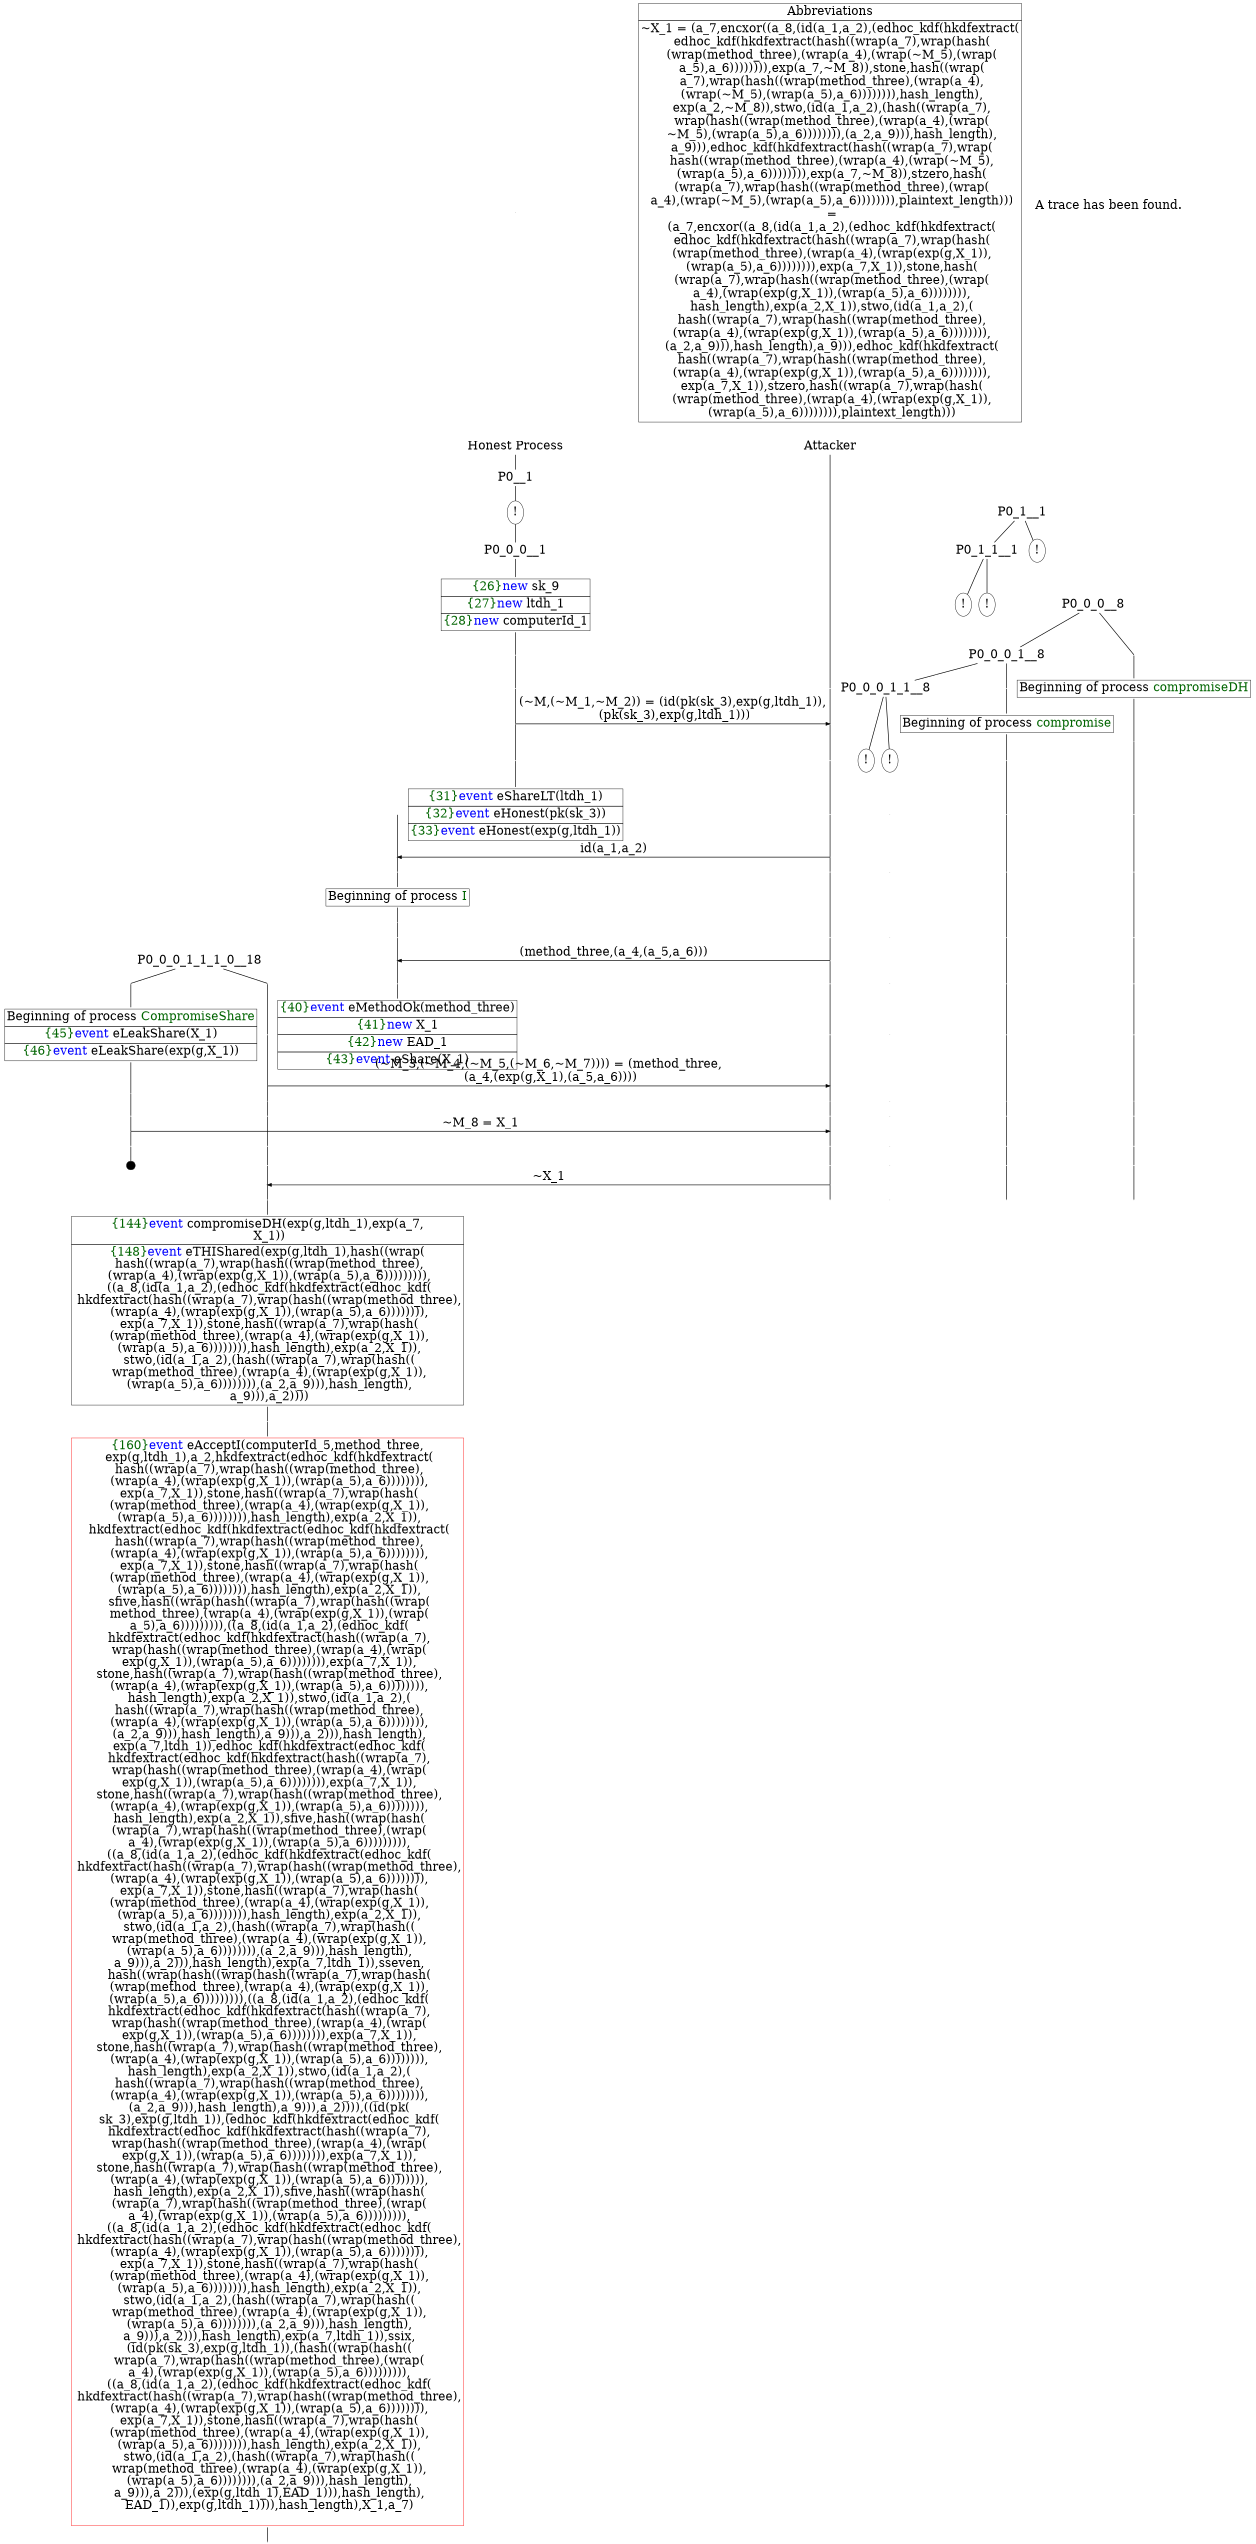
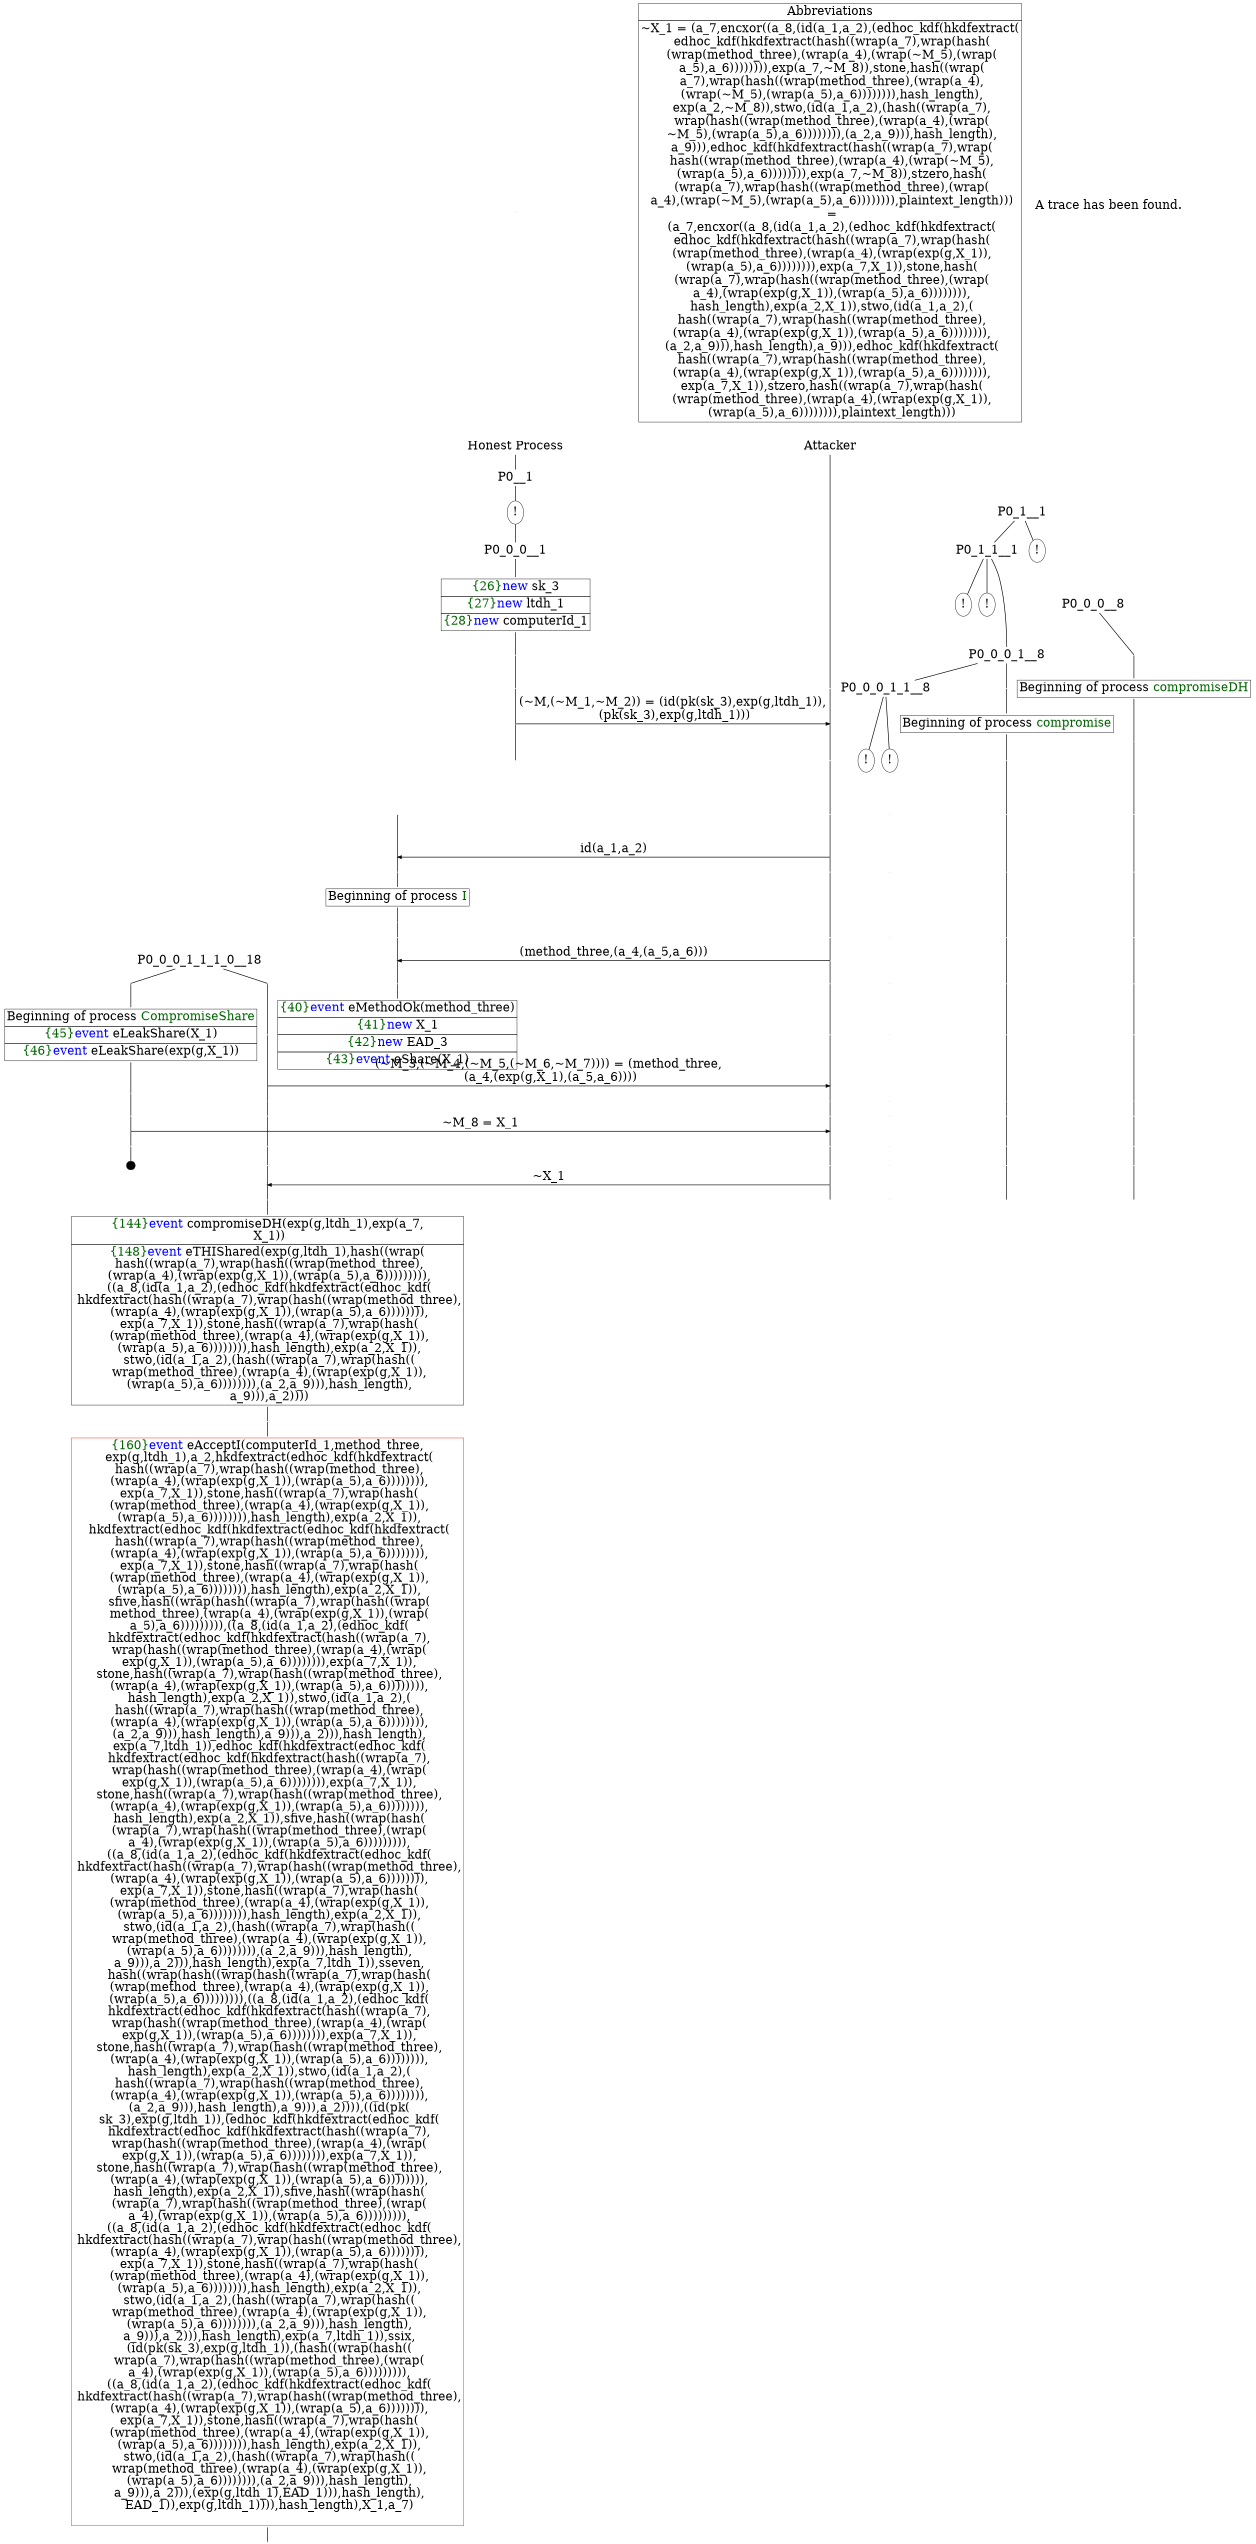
node "{26}": text "sk_9" -> "sk_3"
edge "P0_0_0__8" -- "P0_0_0_1__8": now "P0_1_1__1" -- "P0_0_0_1__8"
node "{31}": removed
node "{40}": text "EAD_1" -> "EAD_3"
node "{160}": text "eAcceptI(computerId_5,method_three," -> "eAcceptI(computerId_1,method_three,"
